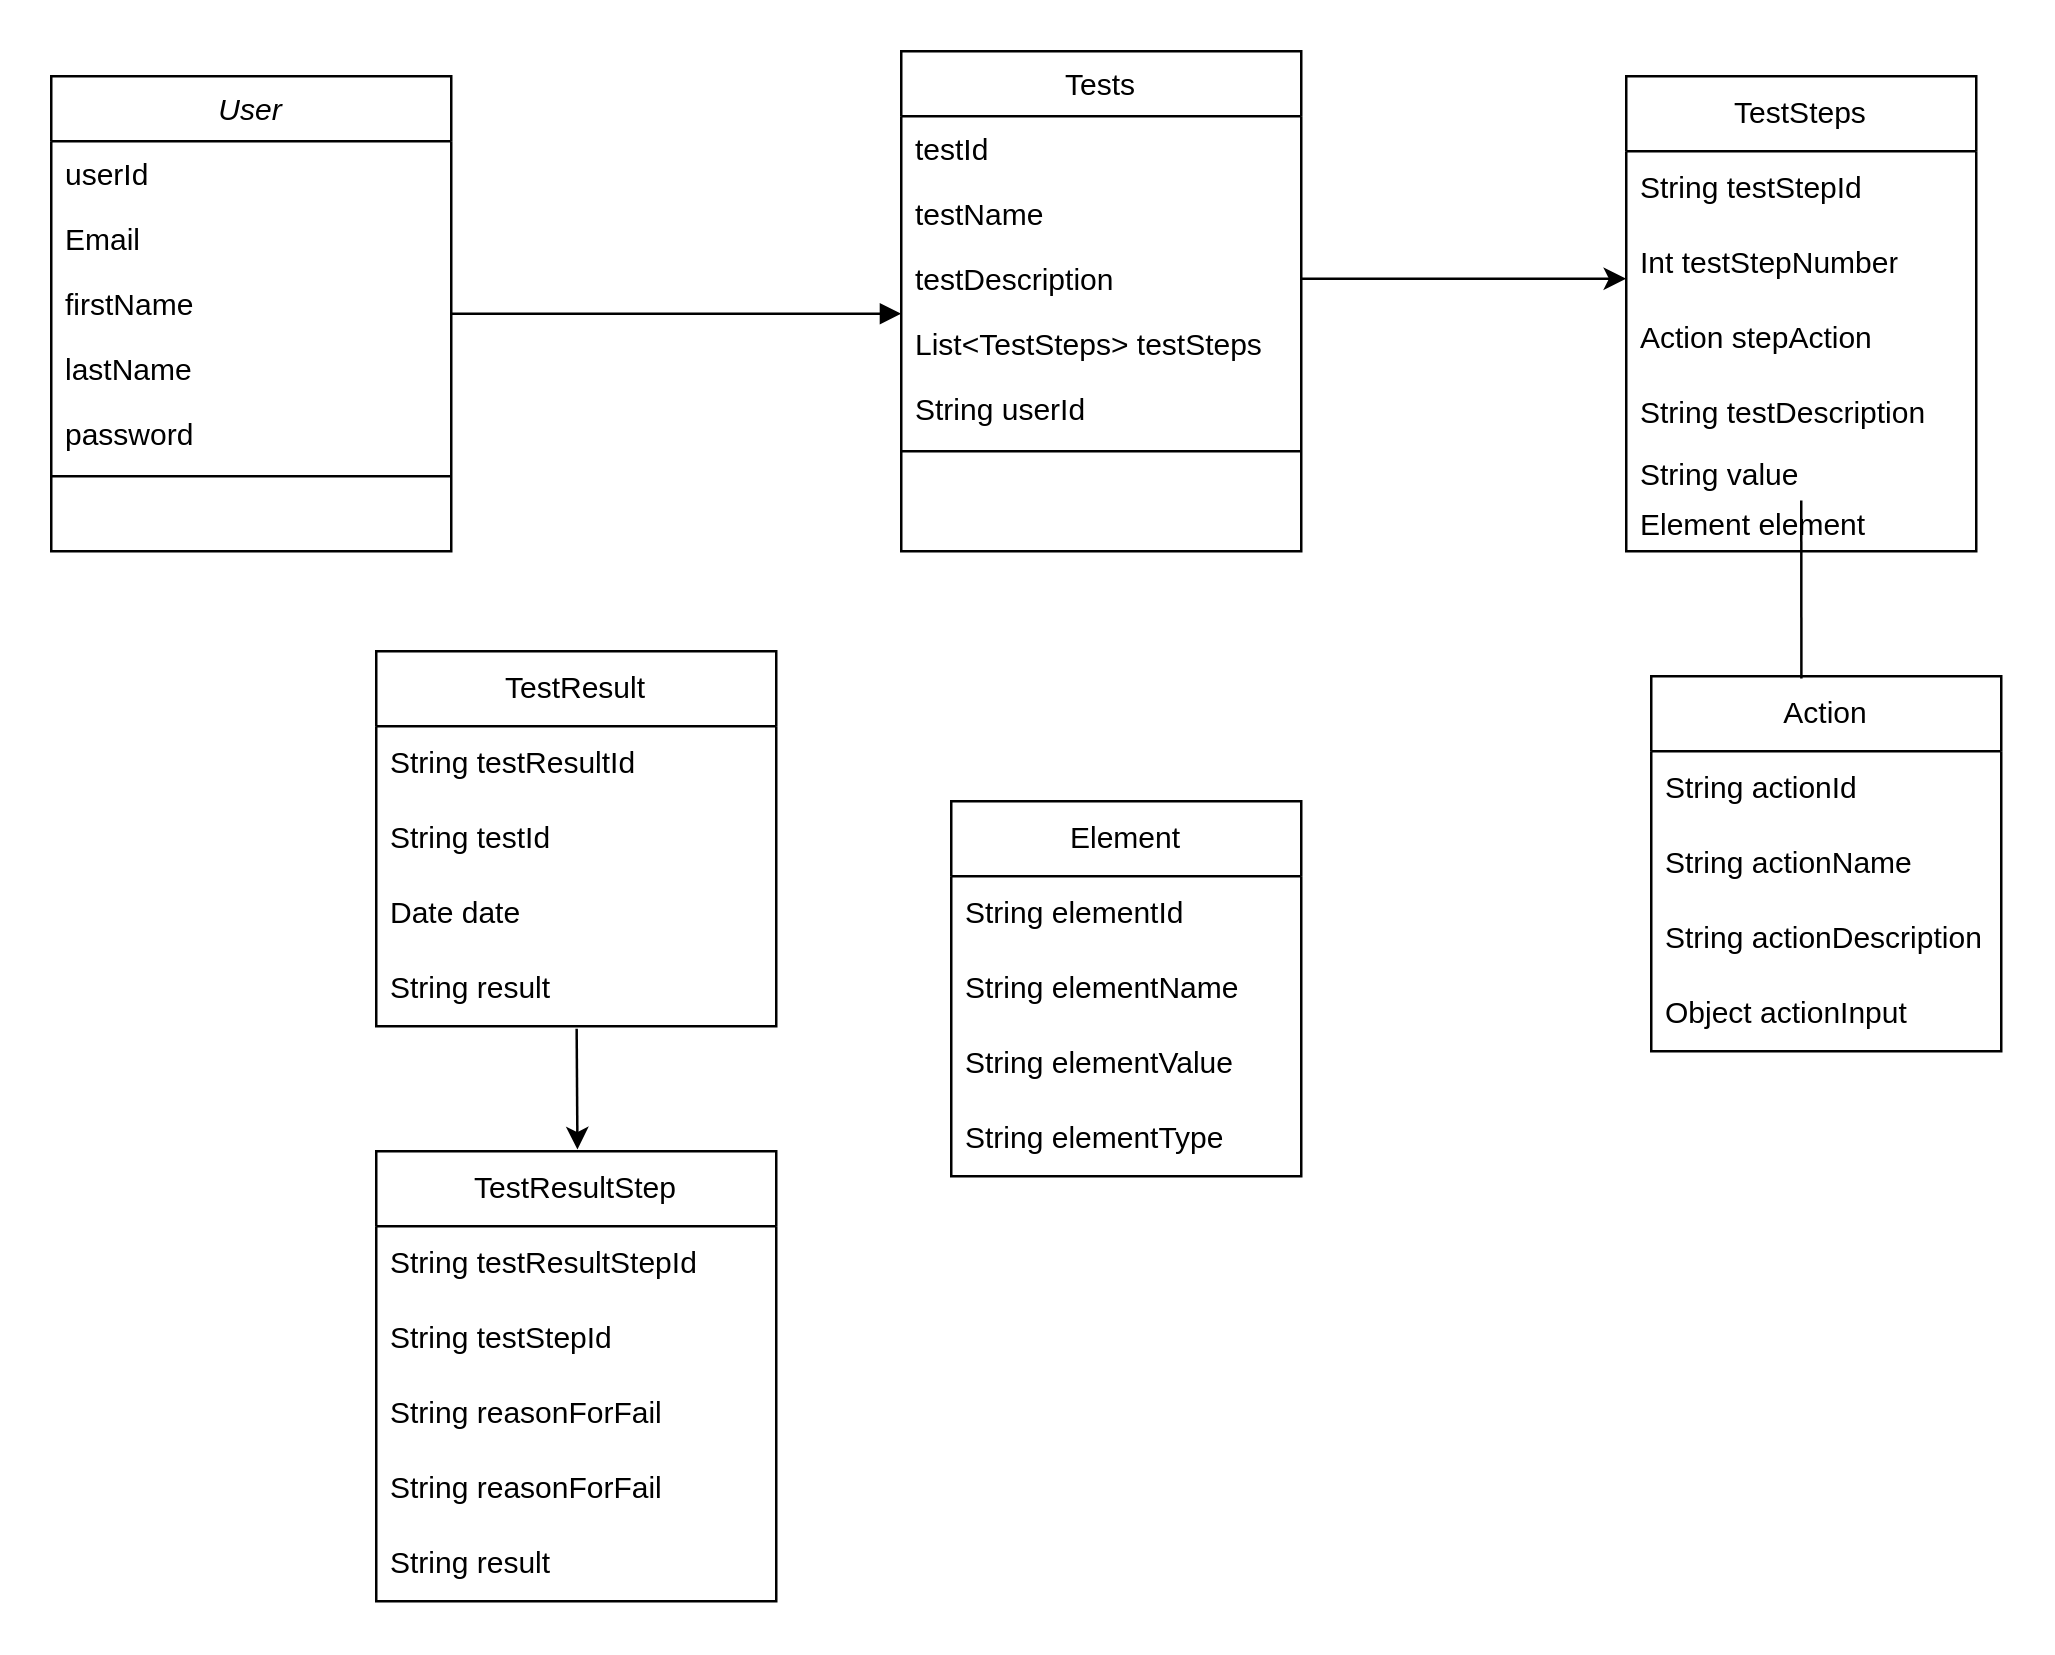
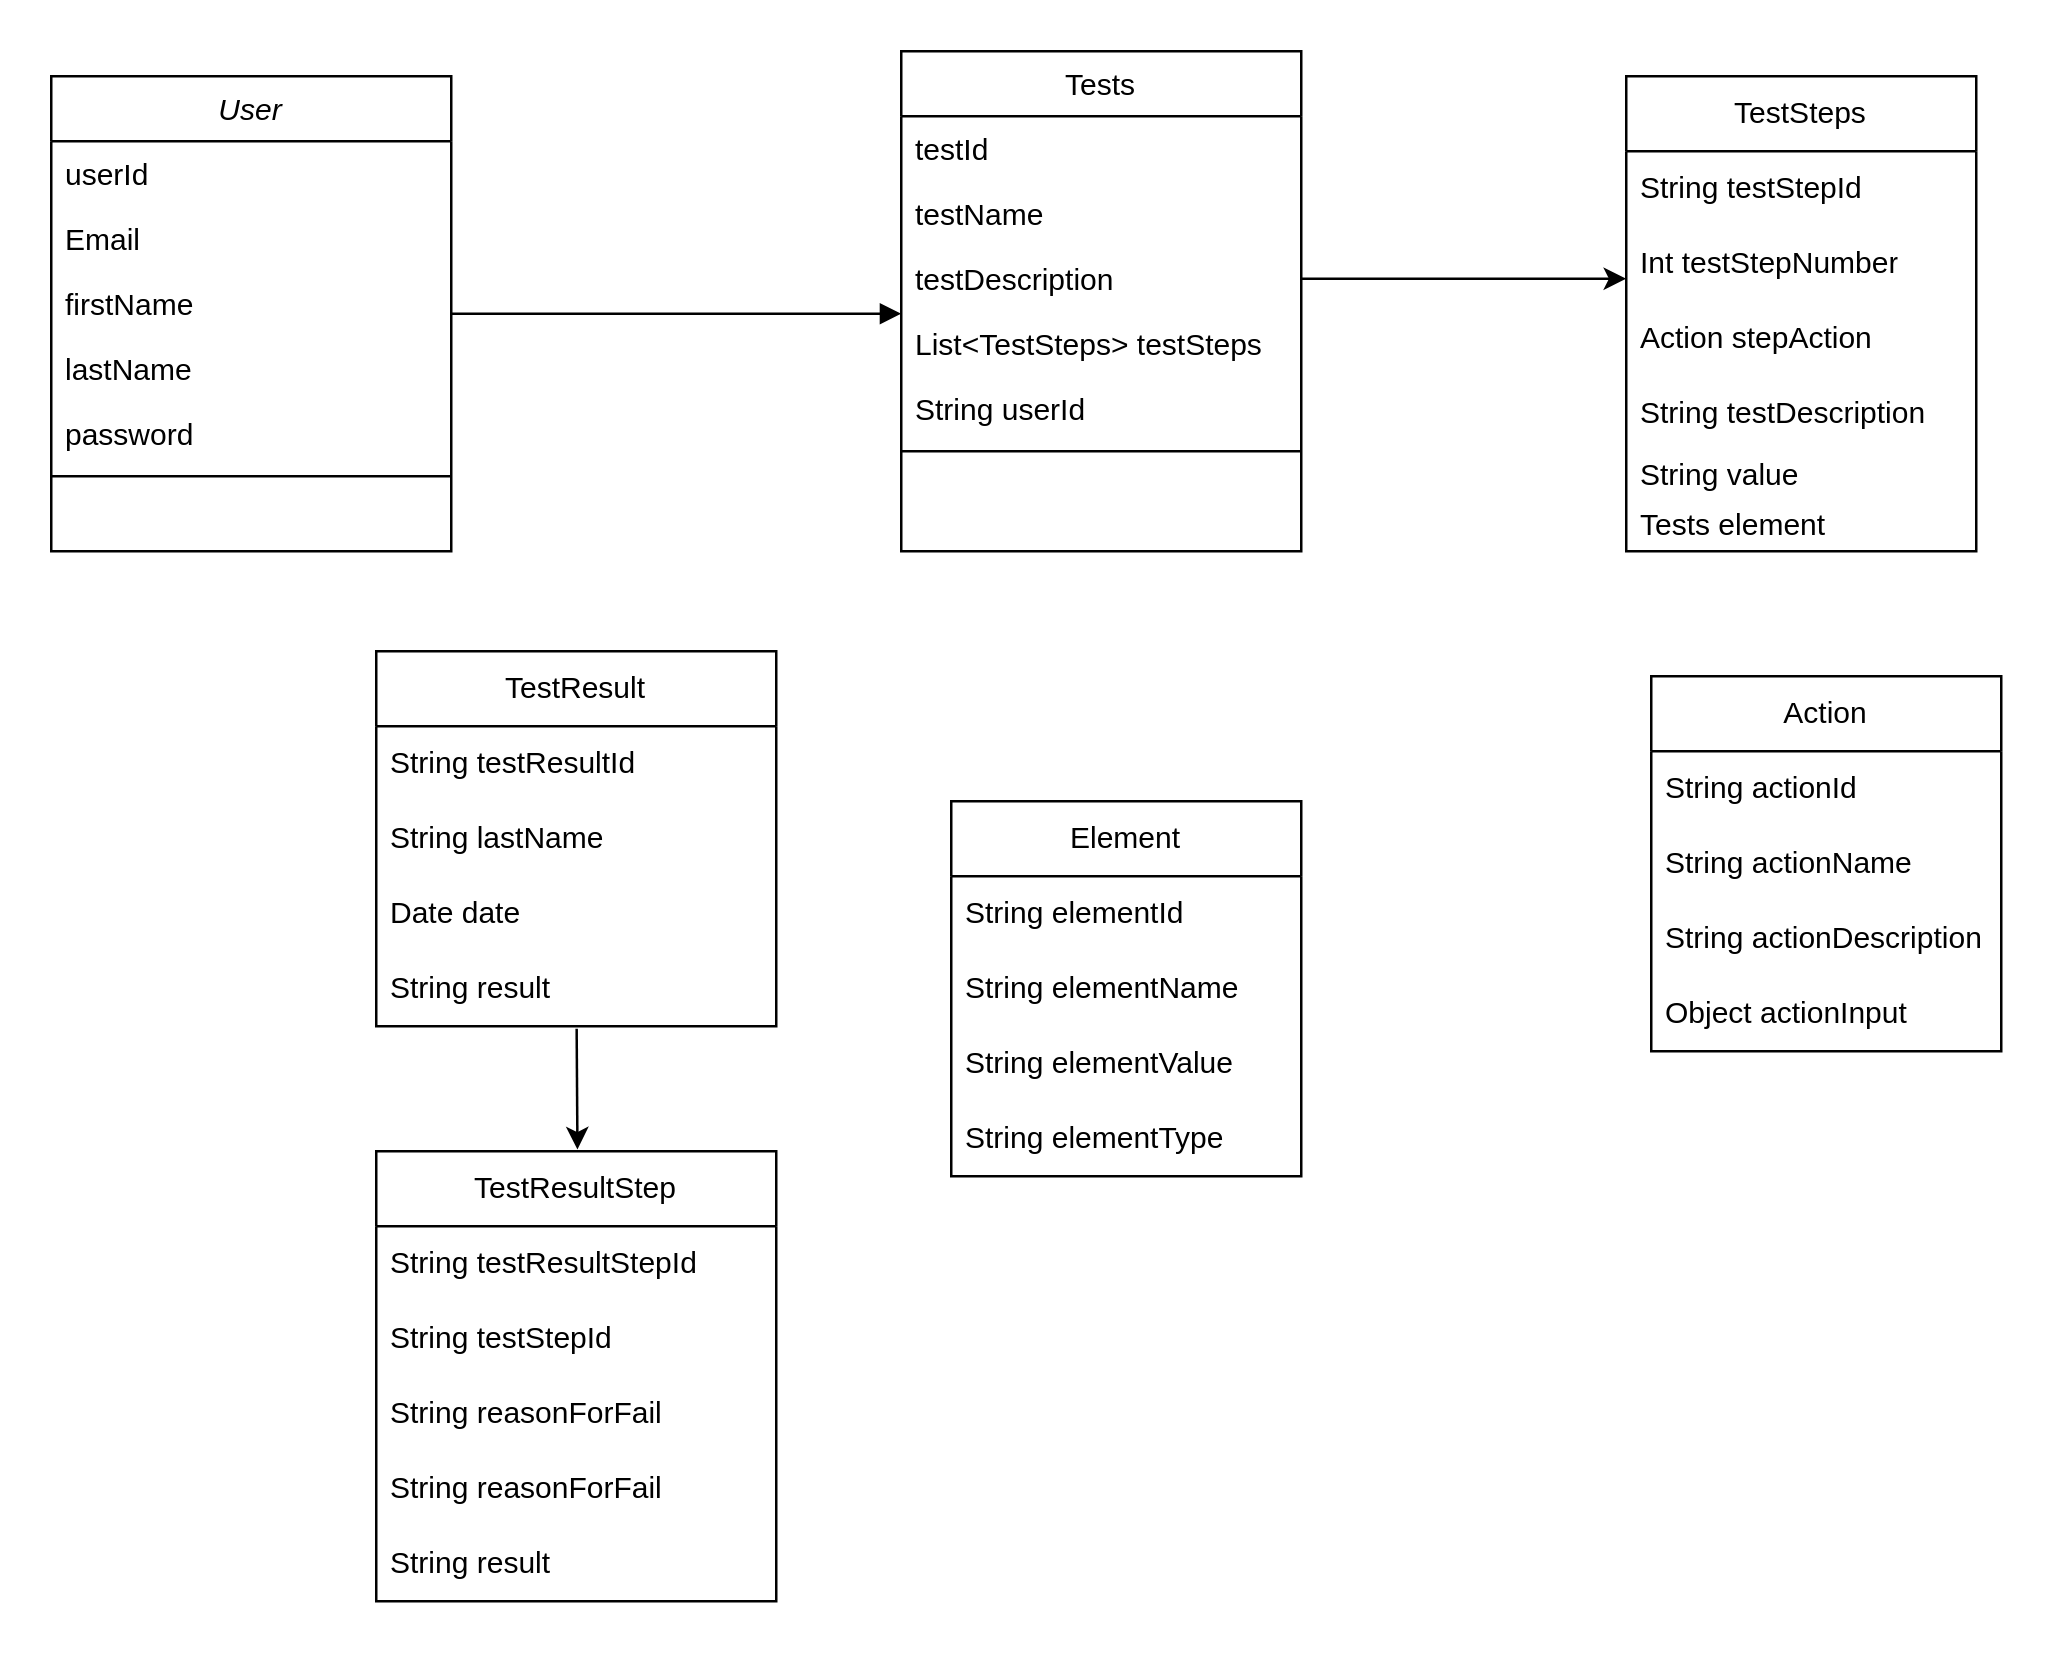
node "Element element": label "Element element" -> "Tests element"
edge "String value" -- "Action": removed
node "String testId": label "String testId" -> "String lastName"
